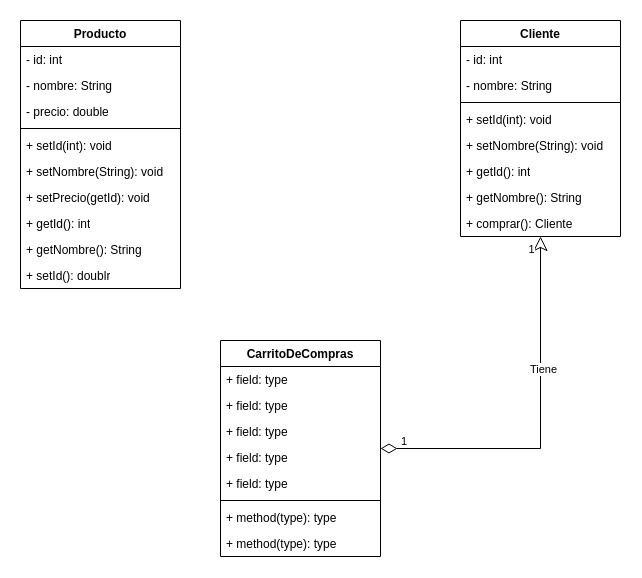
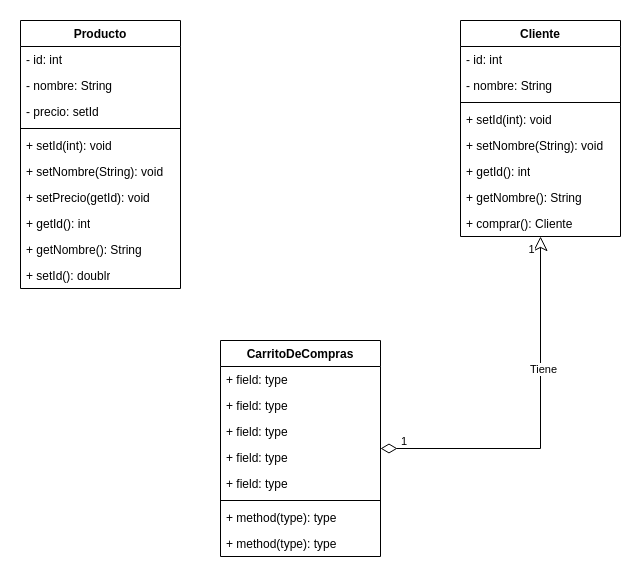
node "- precio: double": label "- precio: double" -> "- precio: setId"
